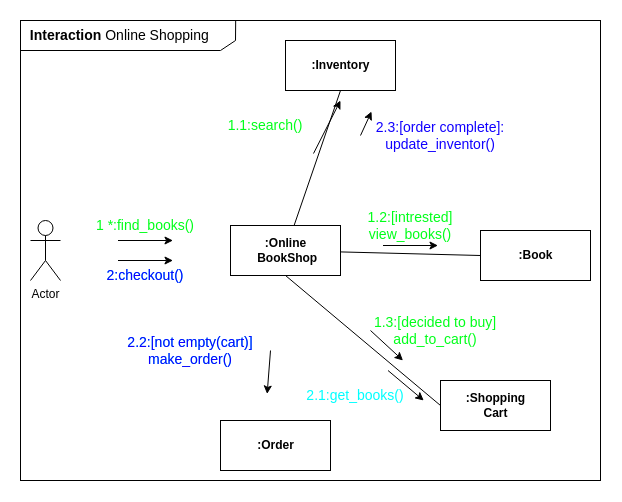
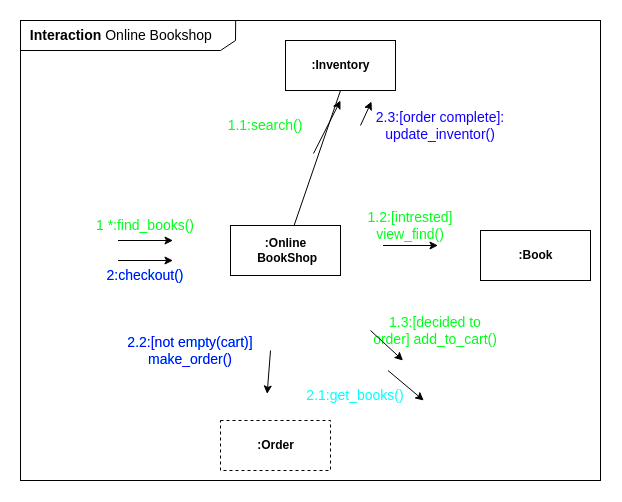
node "Interaction Online Shopping": label "Interaction Online Shopping" -> "Interaction Online Bookshop"
node "2.3:[order complete]: update_inventor()": moved (441, 136) -> (441, 126)
node "1.2:[intrested] view_books()": label "1.2:[intrested] view_books()" -> "1.2:[intrested] view_find()"
node "Actor": removed
edge ":Online BookShop" -- ":Book": removed
node "1.3:[decided to buy] add_to_cart()": label "1.3:[decided to buy] add_to_cart()" -> "1.3:[decided to order] add_to_cart()"
edge ":Online BookShop" -- ":Shopping Cart": removed
node ":Shopping Cart": removed
node ":Order": style solid -> dashed
